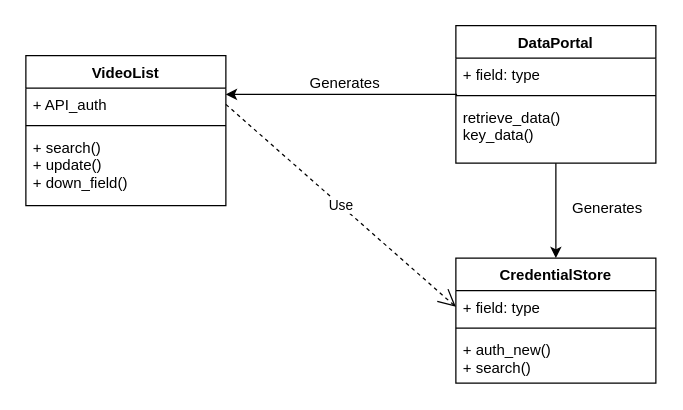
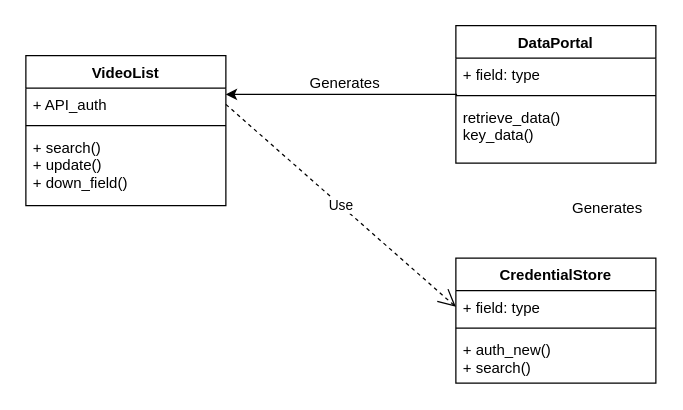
edge "retrieve_data() key_data()" -> "CredentialStore": removed
